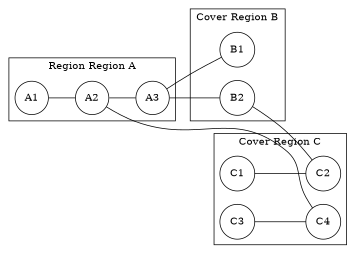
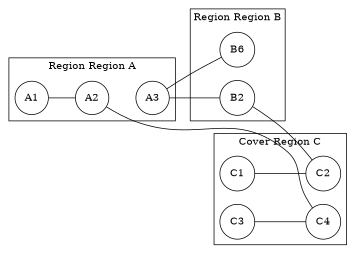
cluster "Cover Region B": label "Cover Region B" -> "Region Region B"
node "B1": label "B1" -> "B6"
edge "A2" -- "A3": removed
